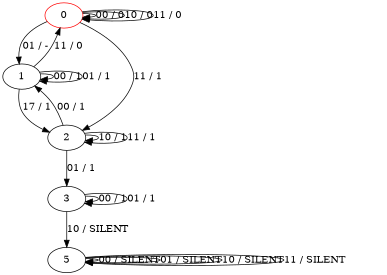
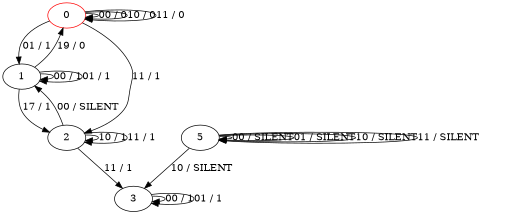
edge "0" -> "1": label "01 / -" -> "01 / 1"
edge "1" -> "0": label "11 / 0" -> "19 / 0"
edge "2" -> "1": label "00 / 1" -> "00 / SILENT"
edge "2" -> "3": label "01 / 1" -> "11 / 1"
edge "3" -> "5": reversed
